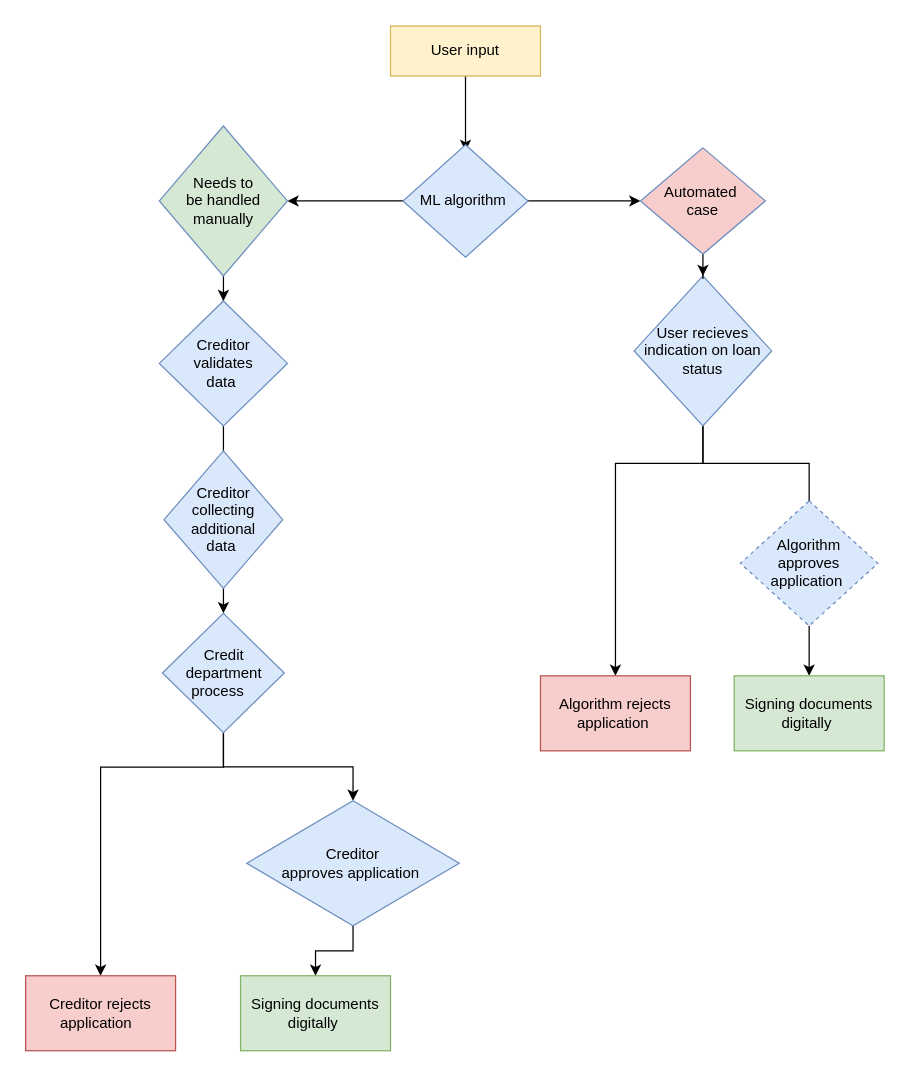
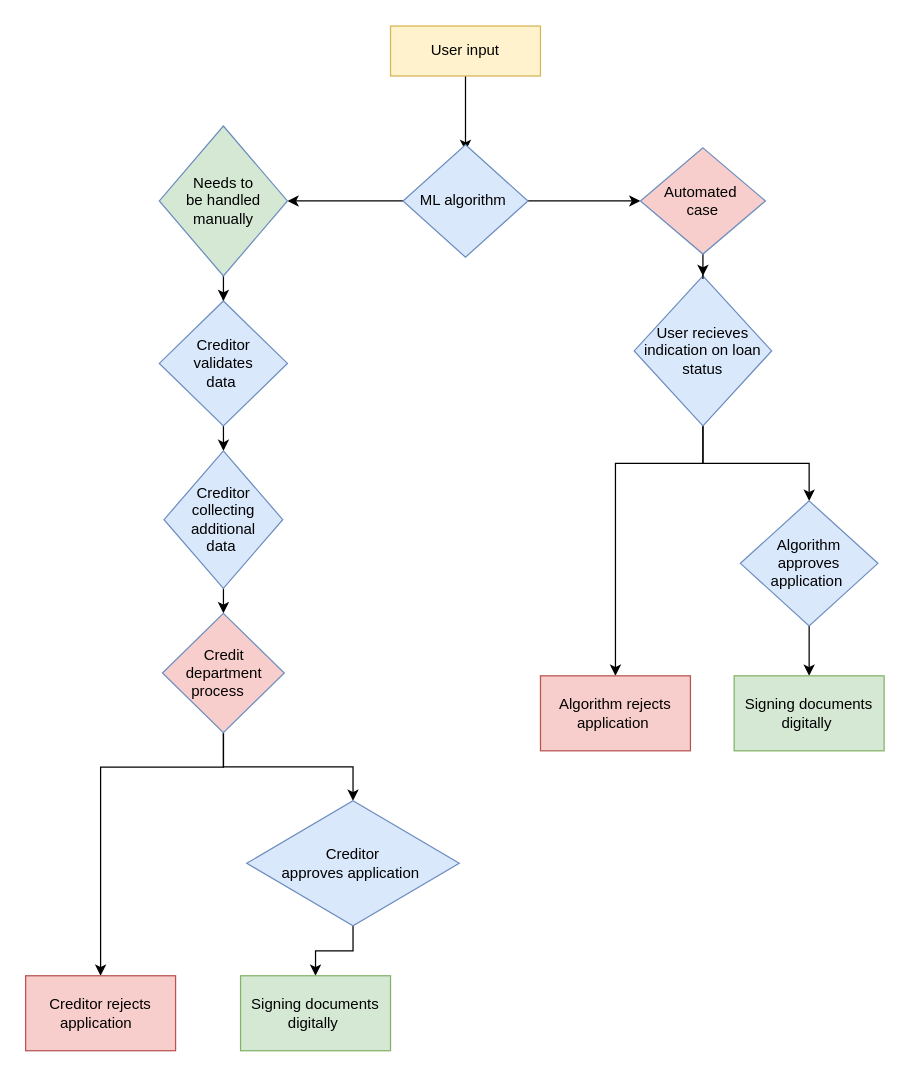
edge "Creditor validates data" -- "Creditor collecting additional data": arrowhead none -> classic
edge "User recieves indication on loan status" -- "Algorithm approves application": arrowhead none -> classic
node "Algorithm approves application": style dashed -> solid
node "Credit department process": fillcolor #dae8fc -> #f8cecc
